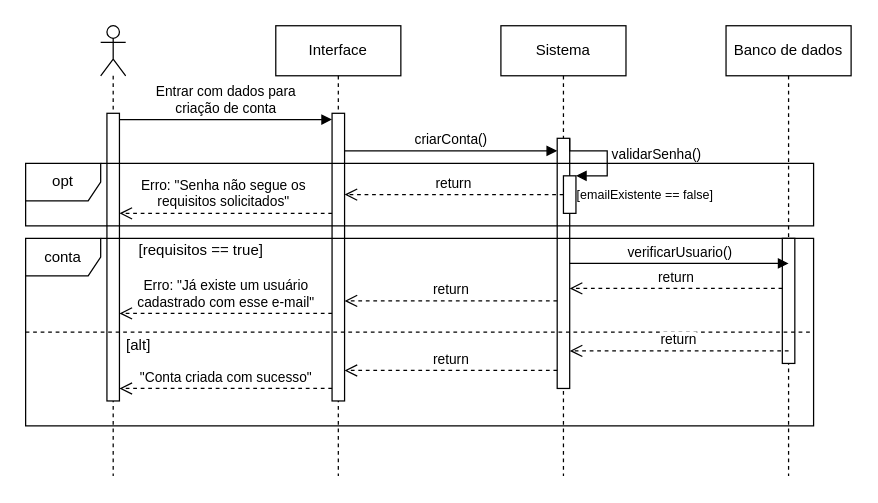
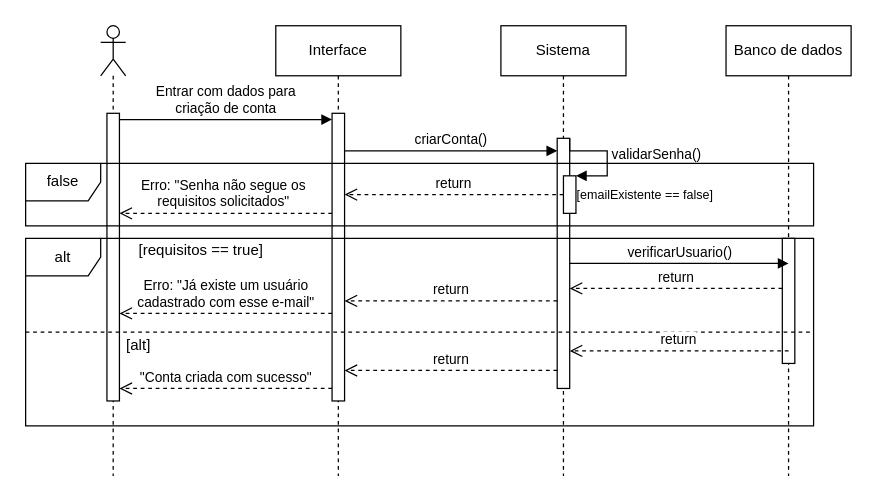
node "opt": label "opt" -> "false"
node "conta": label "conta" -> "alt"
